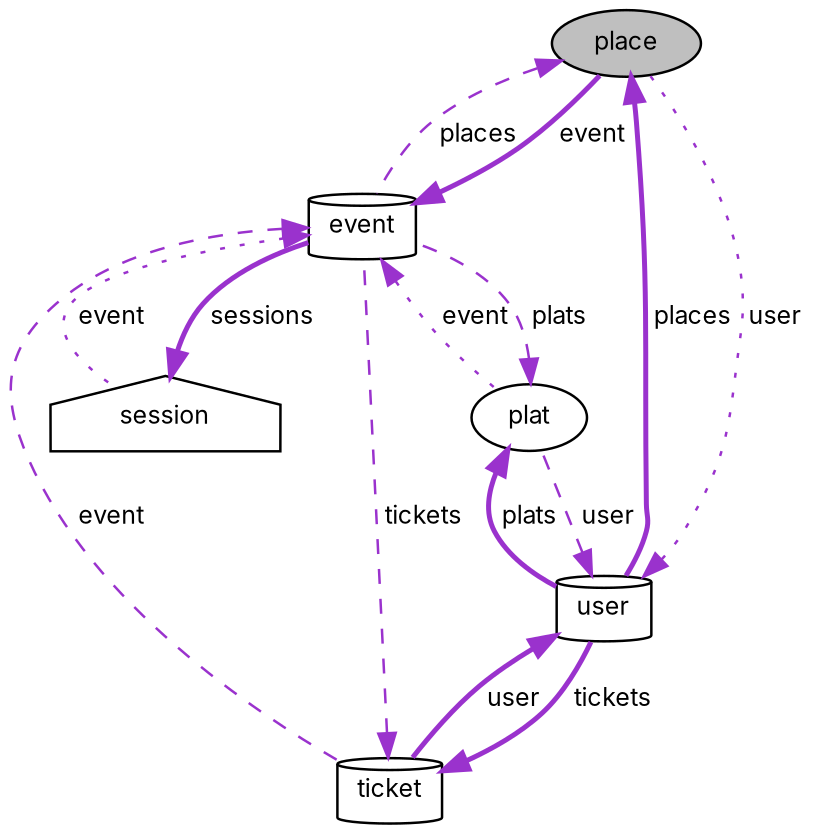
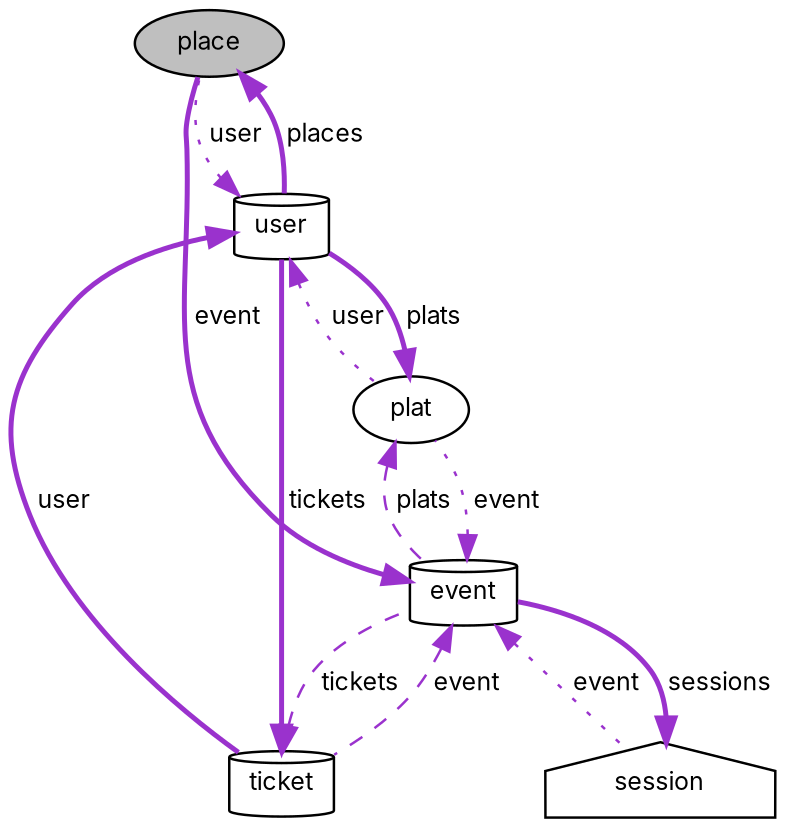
edge "event" -> "place": removed, label "places"
edge "plat" -> "user": style dashed -> dotted
